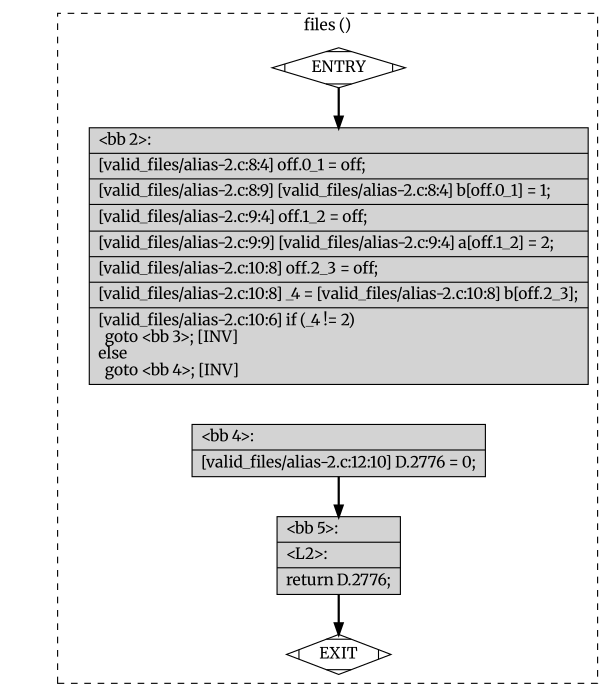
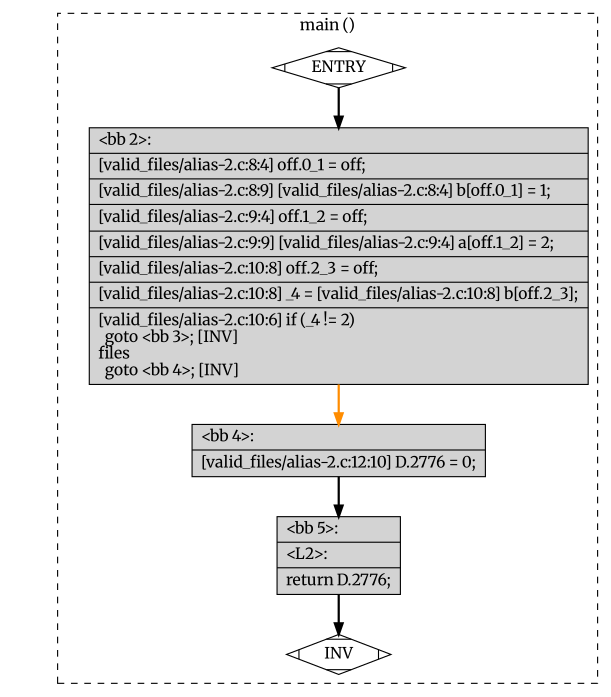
cluster "files ()": label "files ()" -> "main ()"
node "<bb 2>:": text "else" -> "files"
edge "<bb 2>:" -> "<bb 4>:": added
node "EXIT": label "EXIT" -> "INV"
